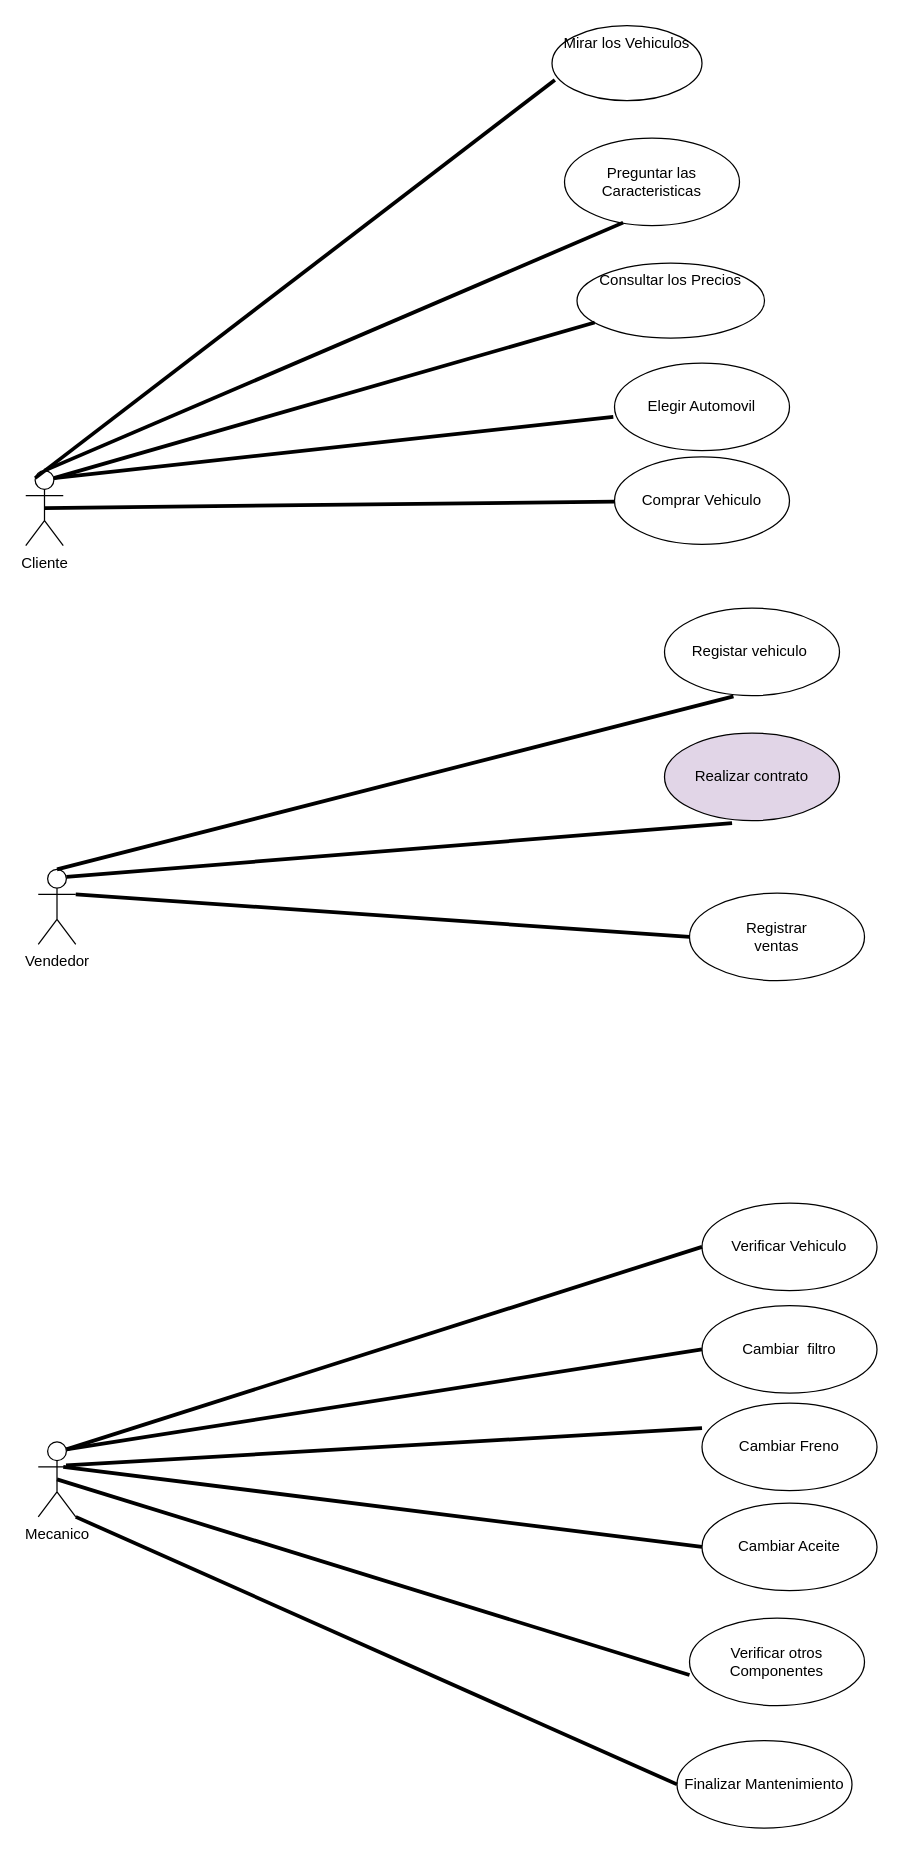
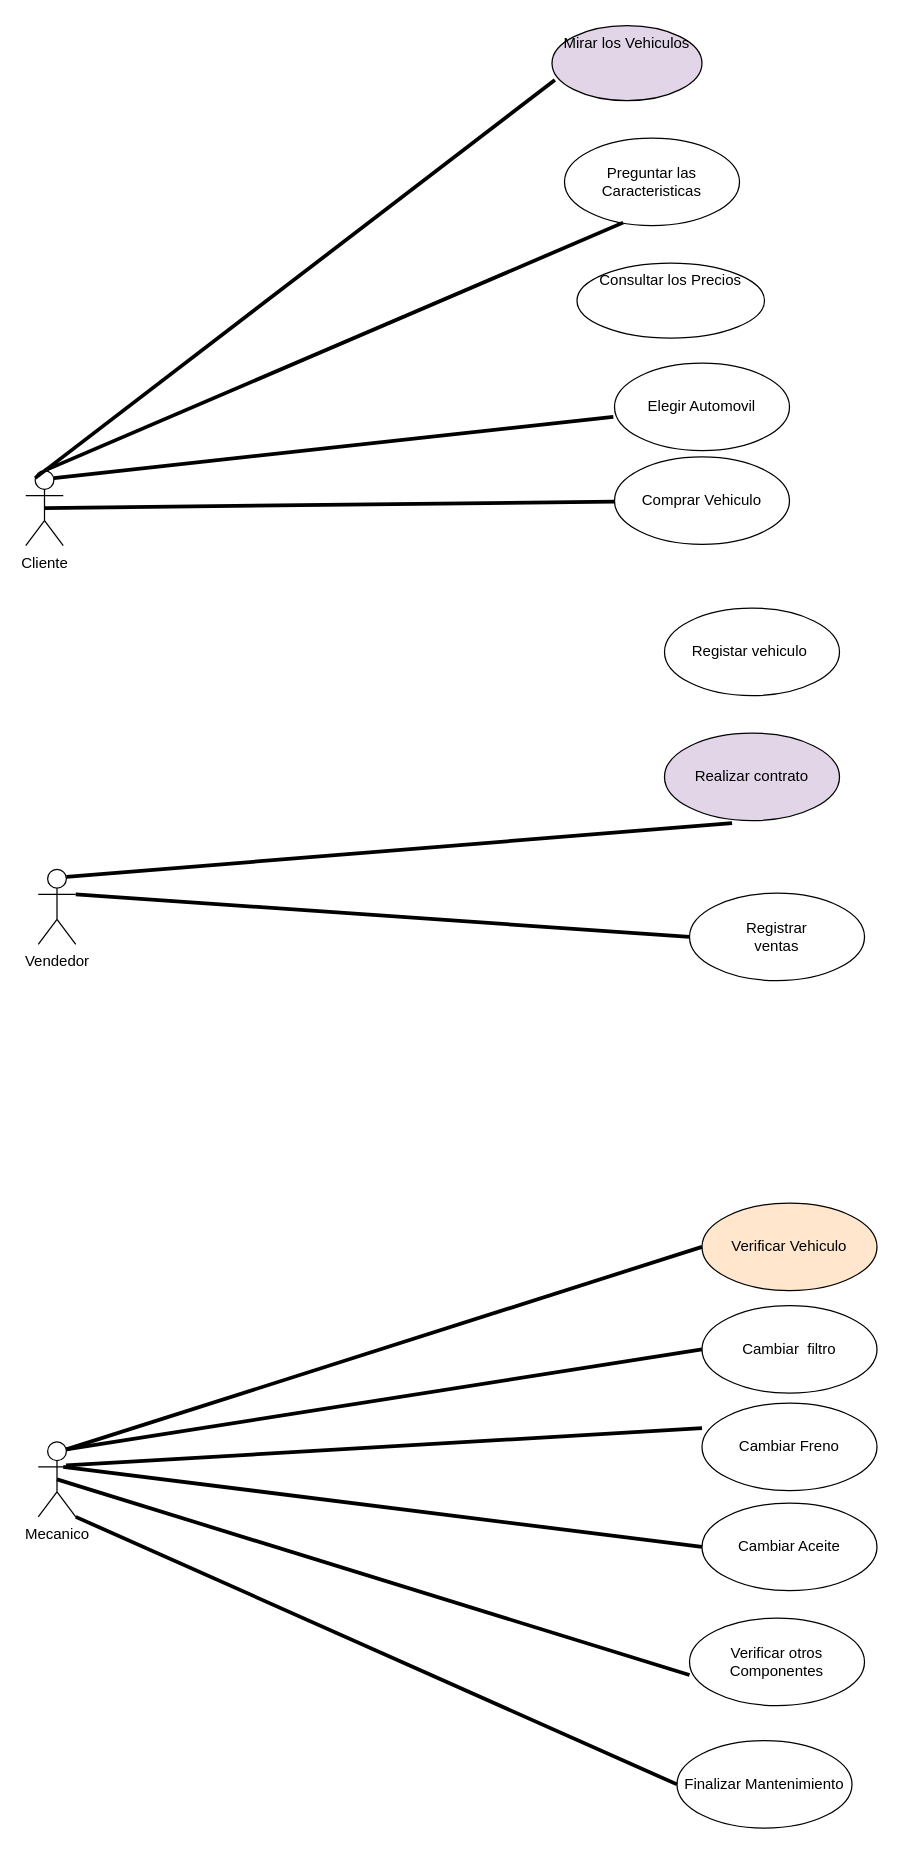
node "Mirar los Vehiculos": fillcolor #ffffff -> #e1d5e7
edge "Consultar los Precios" -- "Cliente": removed
edge "Registar vehiculo" -- "Vendedor": removed
node "Verificar Vehiculo": fillcolor #ffffff -> #ffe6cc
